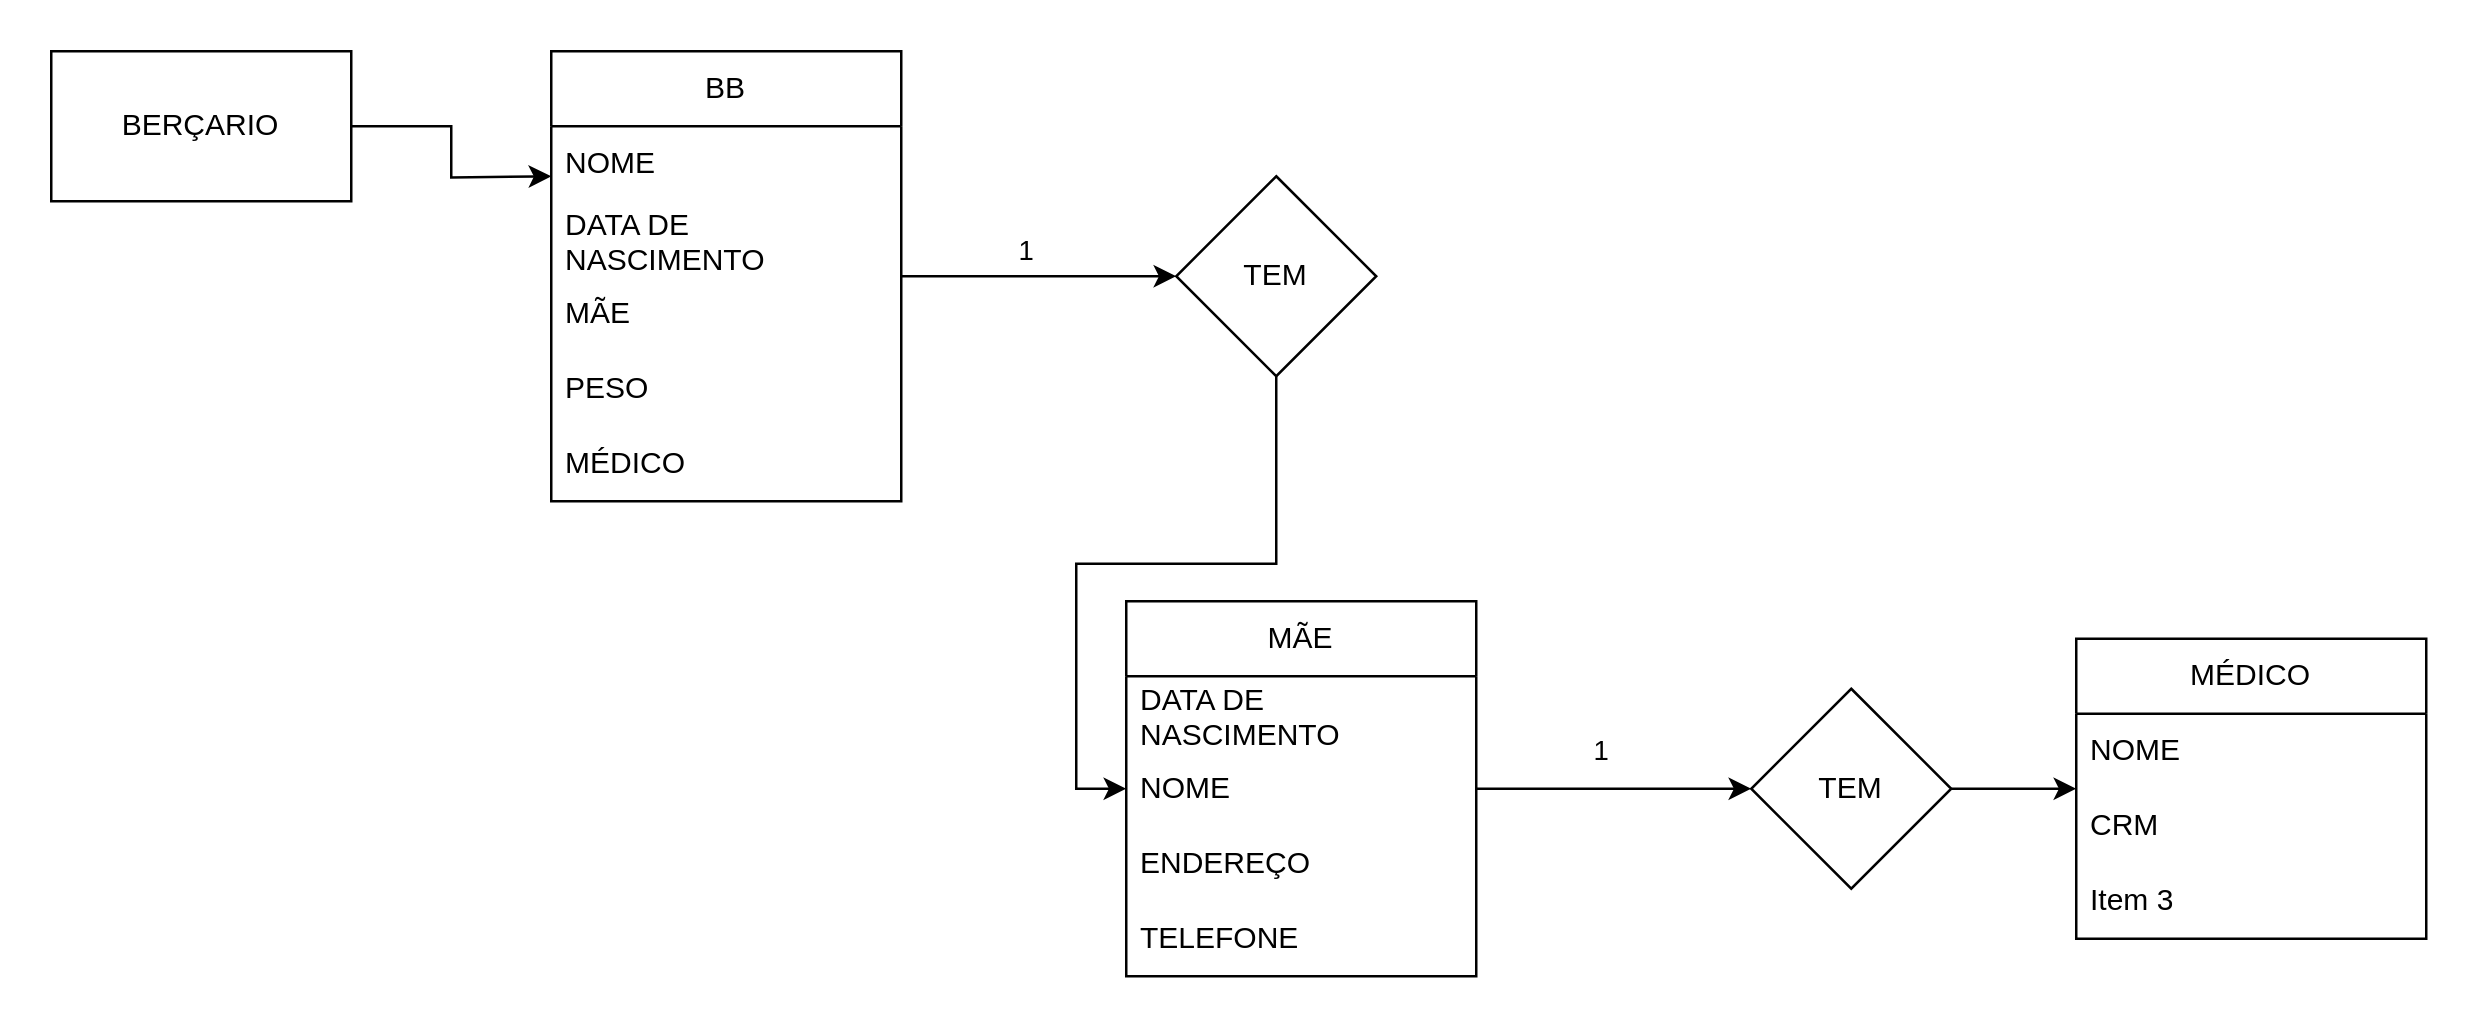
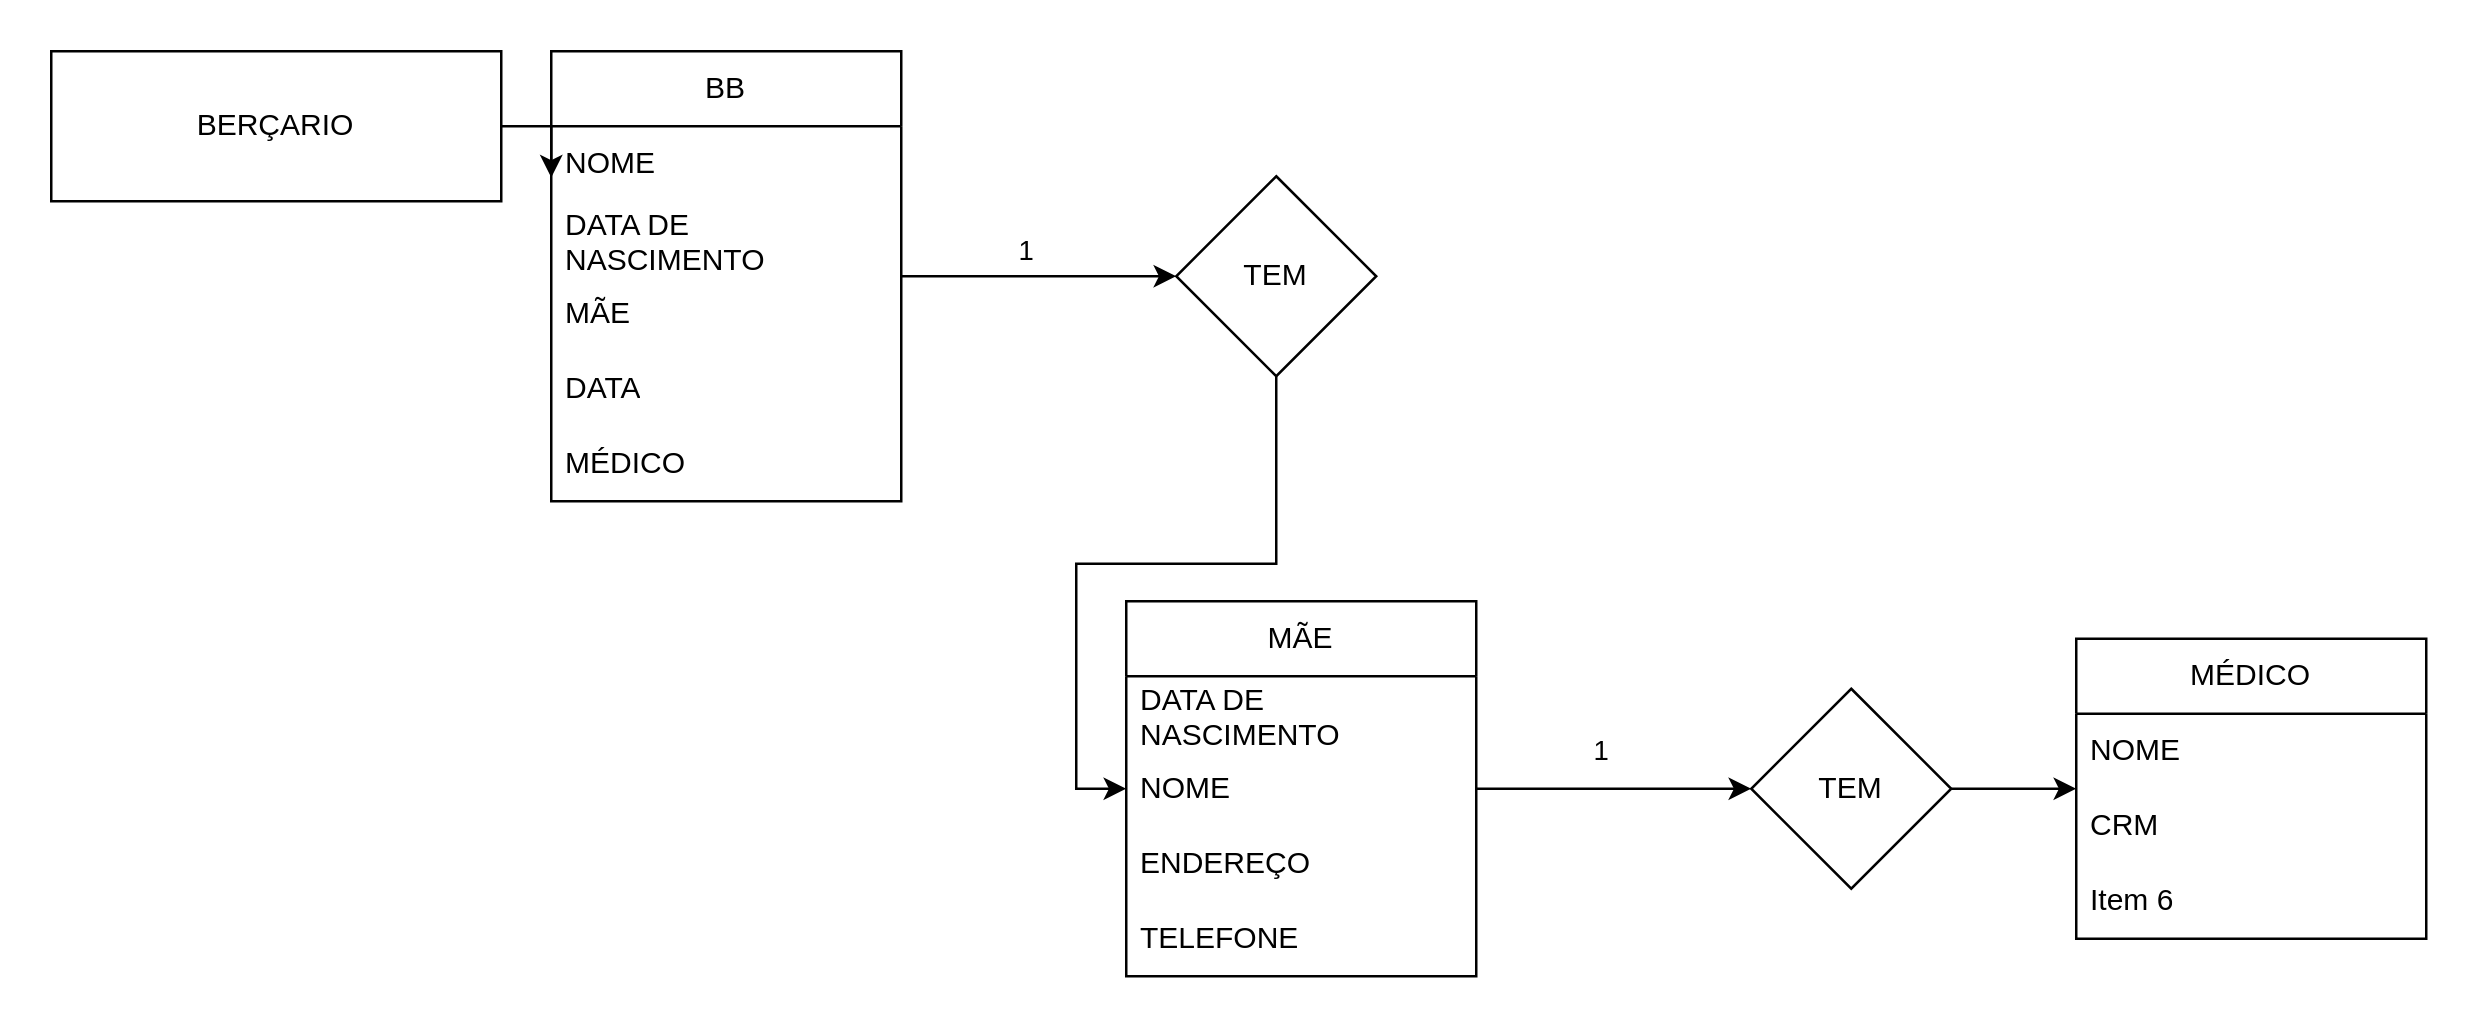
node "BERÇARIO": size 300x150 -> 450x150
node "PESO": label "PESO" -> "DATA"
node "Item 3": label "Item 3" -> "Item 6"
